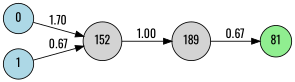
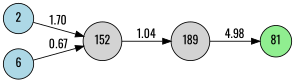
node "0": label "0" -> "2"
edge "152" -> "189": label "1.00" -> "1.04"
edge "189" -> "81": label "0.67" -> "4.98"
node "1": label "1" -> "6"
